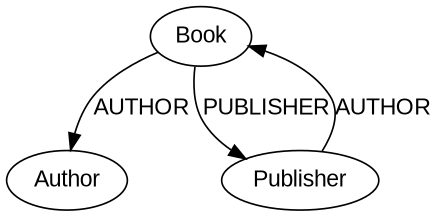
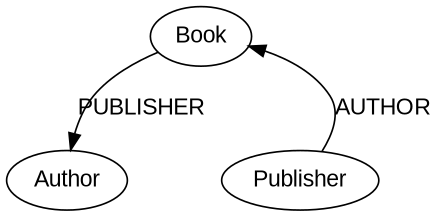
edge "Book" -> "Author": label "AUTHOR" -> "PUBLISHER"
edge "Book" -> "Publisher": removed, label "PUBLISHER"
